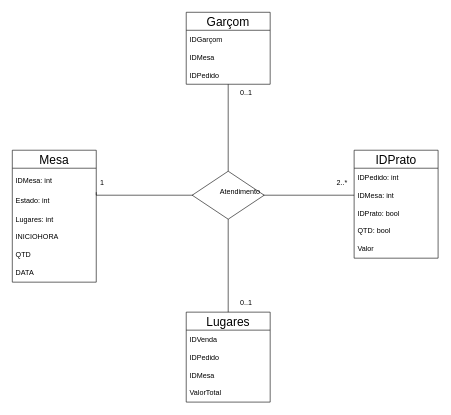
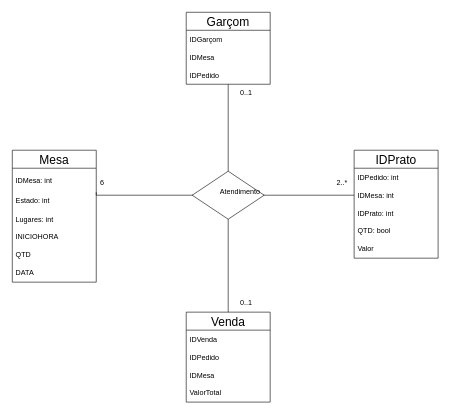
node "1": label "1" -> "6"
node "IDPrato: bool": label "IDPrato: bool" -> "IDPrato: int"
node "Lugares": label "Lugares" -> "Venda"
